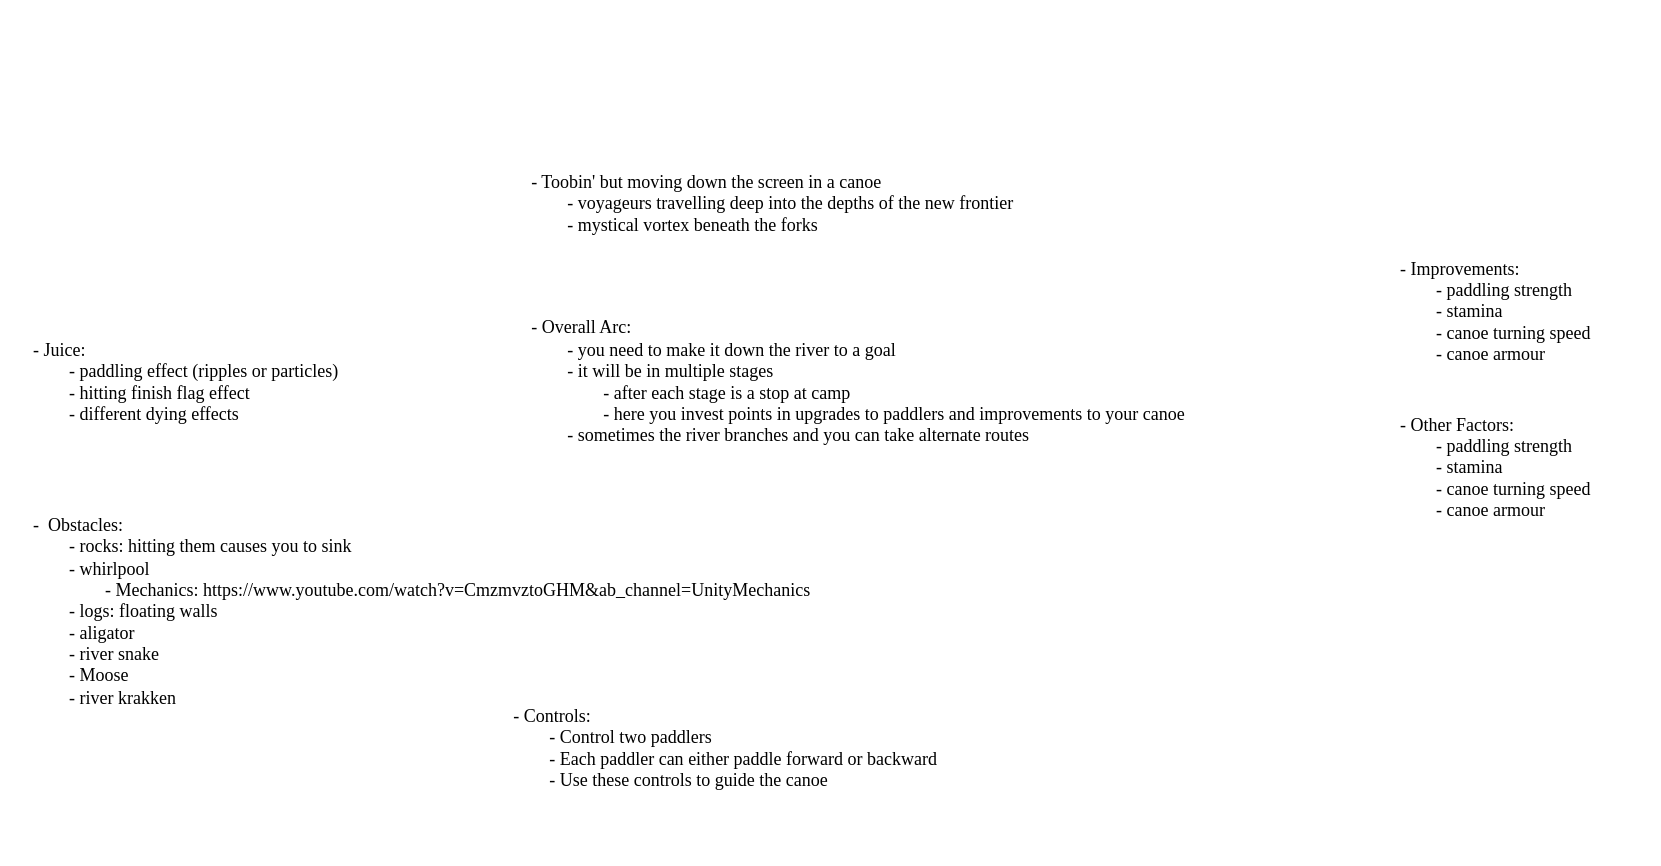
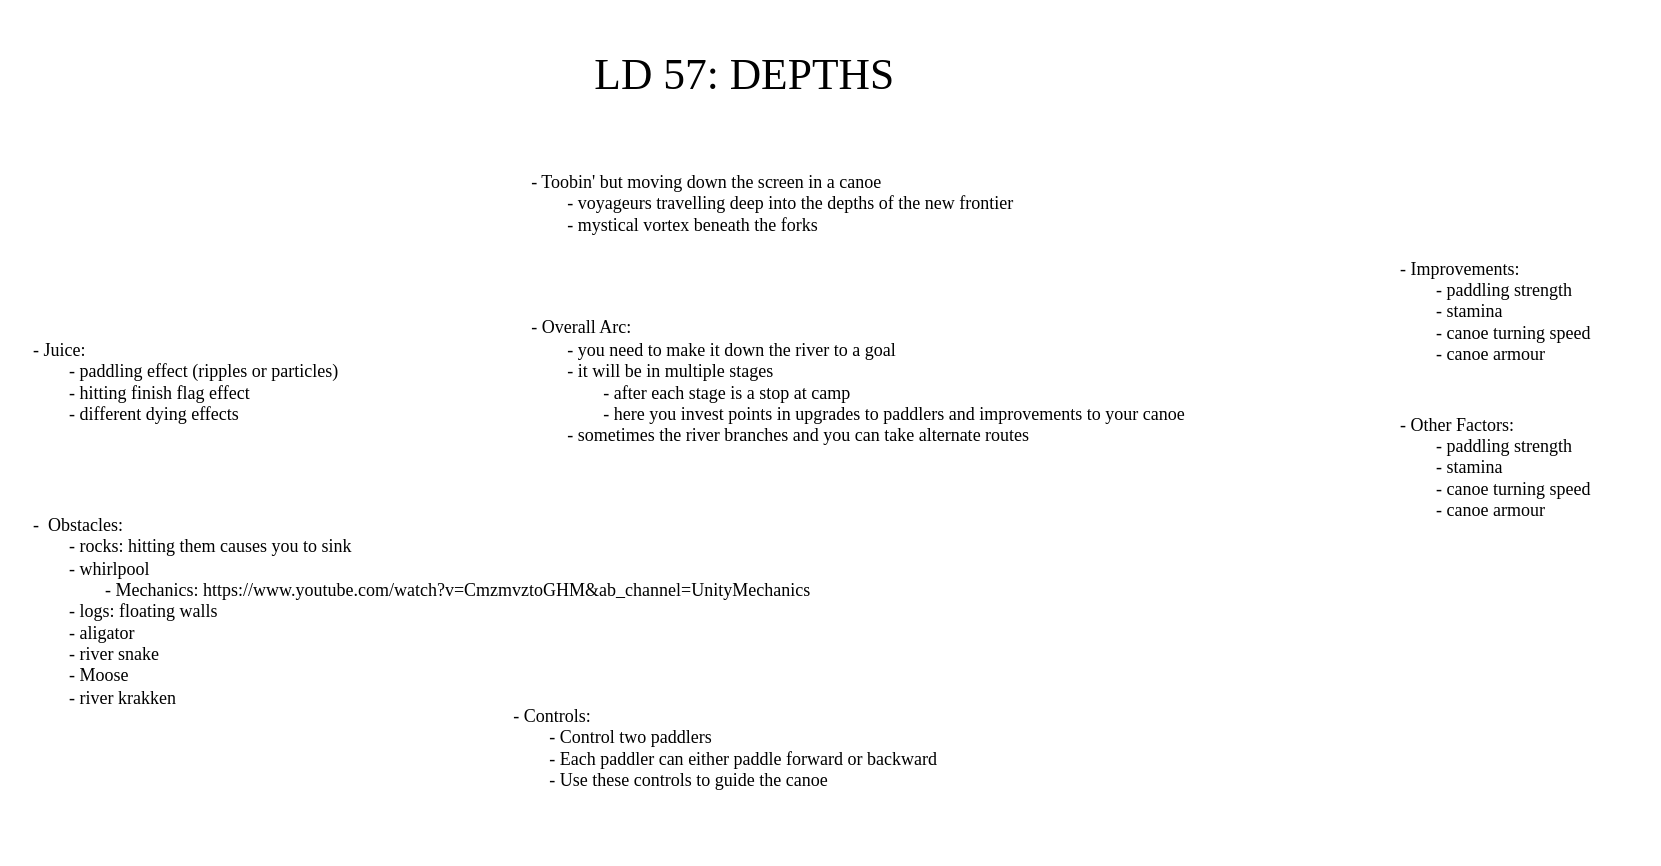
node "LD 57: DEPTHS": added
